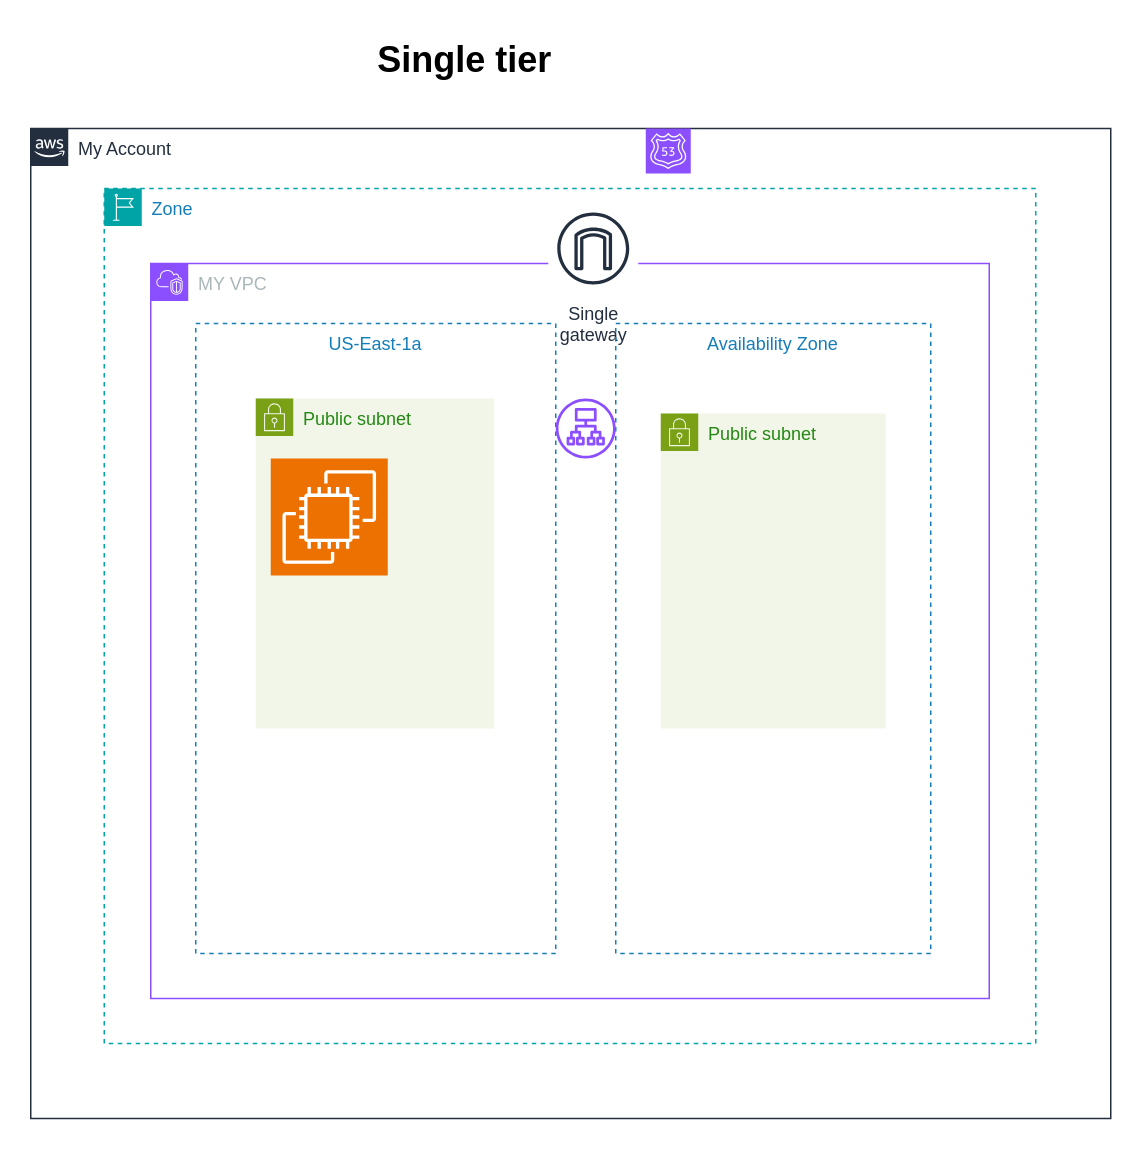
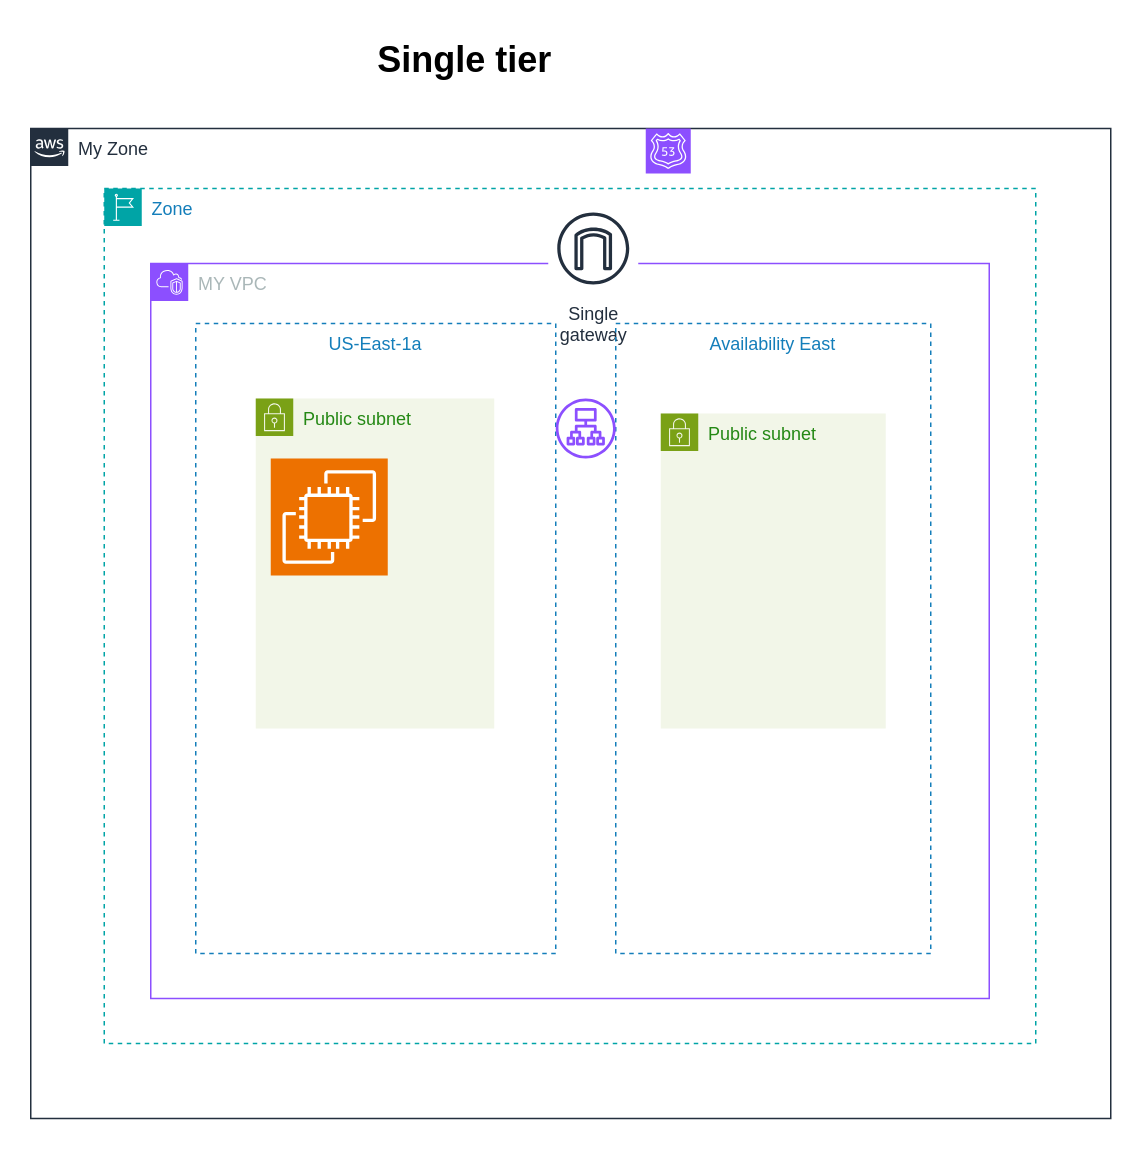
node "My Account": label "My Account" -> "My Zone"
node "Availability Zone": label "Availability Zone" -> "Availability East"
